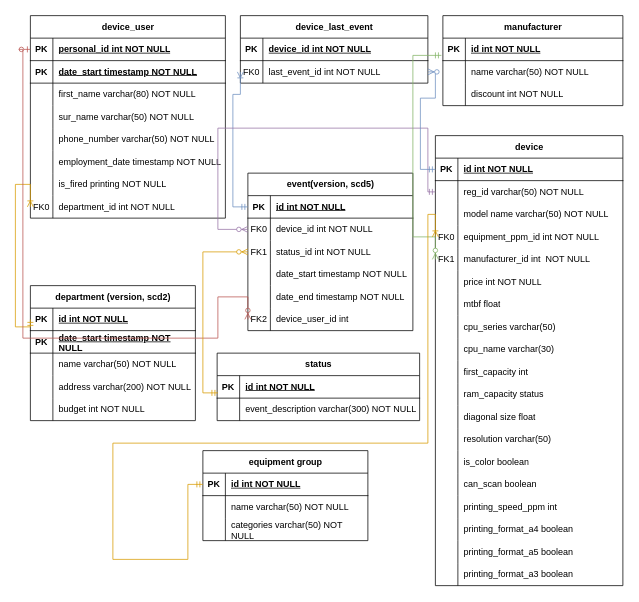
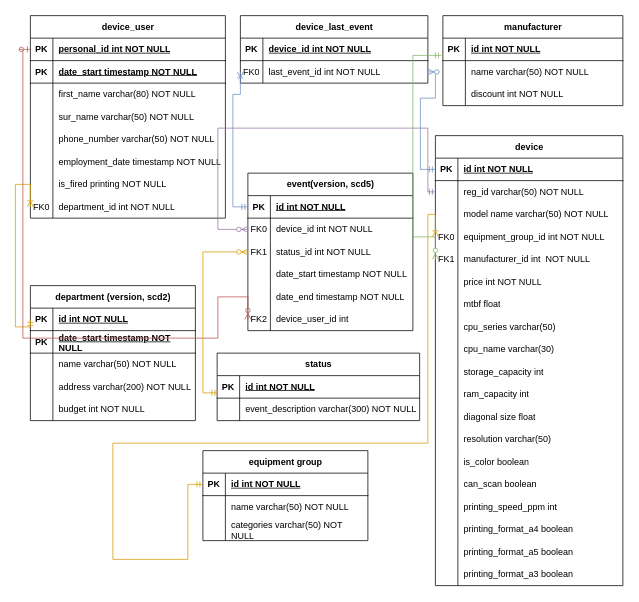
node "equipment_ppm_id int NOT NULL": label "equipment_ppm_id int NOT NULL" -> "equipment_group_id int NOT NULL"
node "first_capacity int": label "first_capacity int" -> "storage_capacity int"
node "ram_capacity status": label "ram_capacity status" -> "ram_capacity int"
